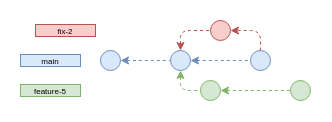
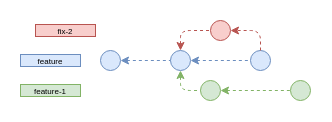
node "main": label "main" -> "feature"
node "feature-5": label "feature-5" -> "feature-1"
